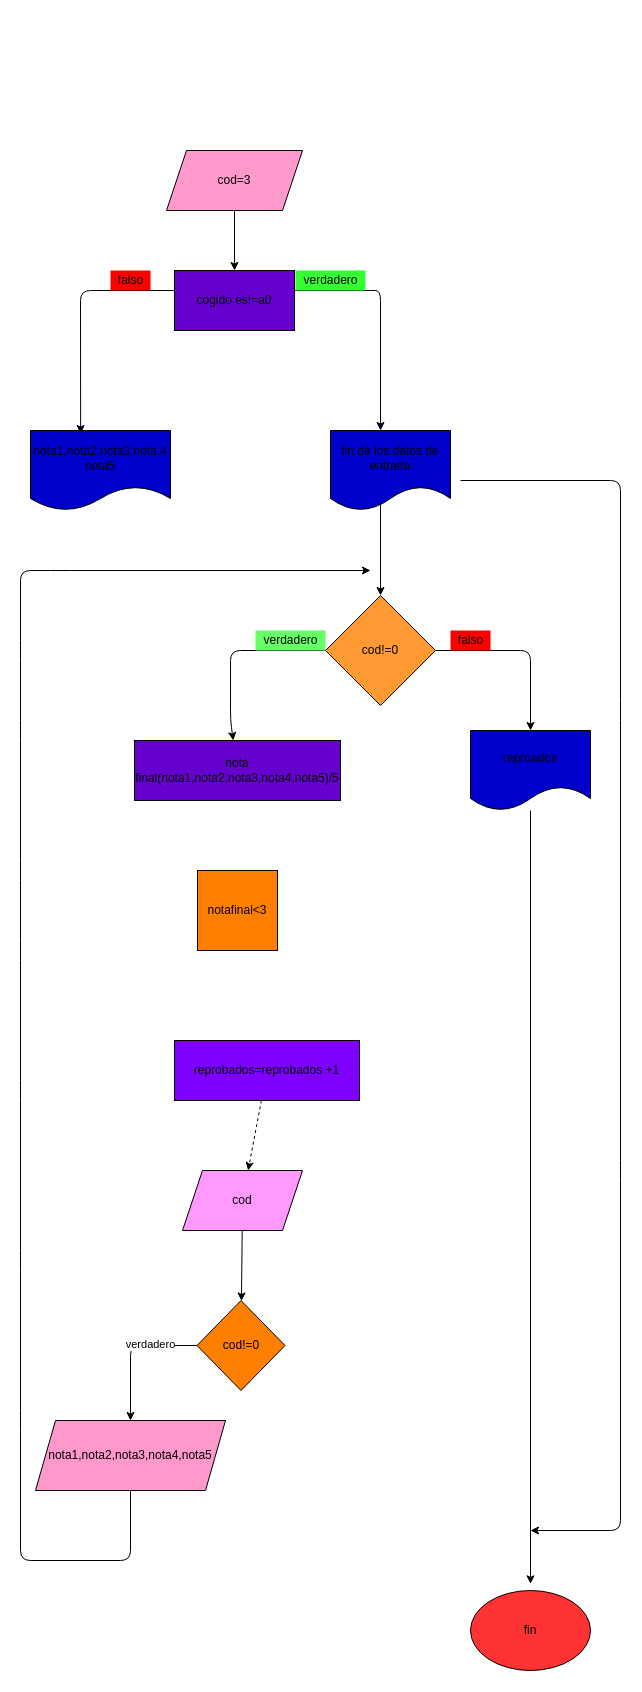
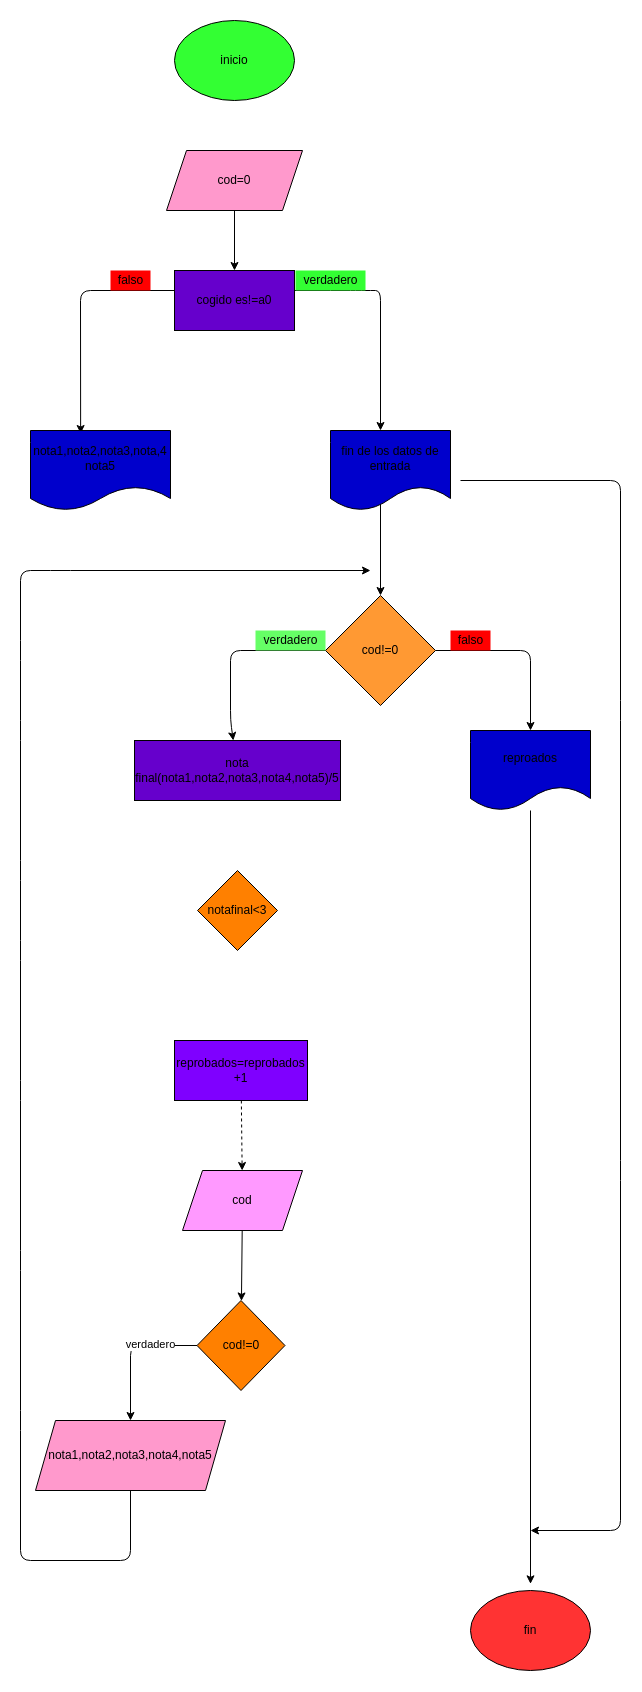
node "inicio": added
node "cod=3": label "cod=3" -> "cod=0"
node "notafinal<3": shape rectangle -> diamond
node "reprobados=reprobados +1": size 185x60 -> 133x60
